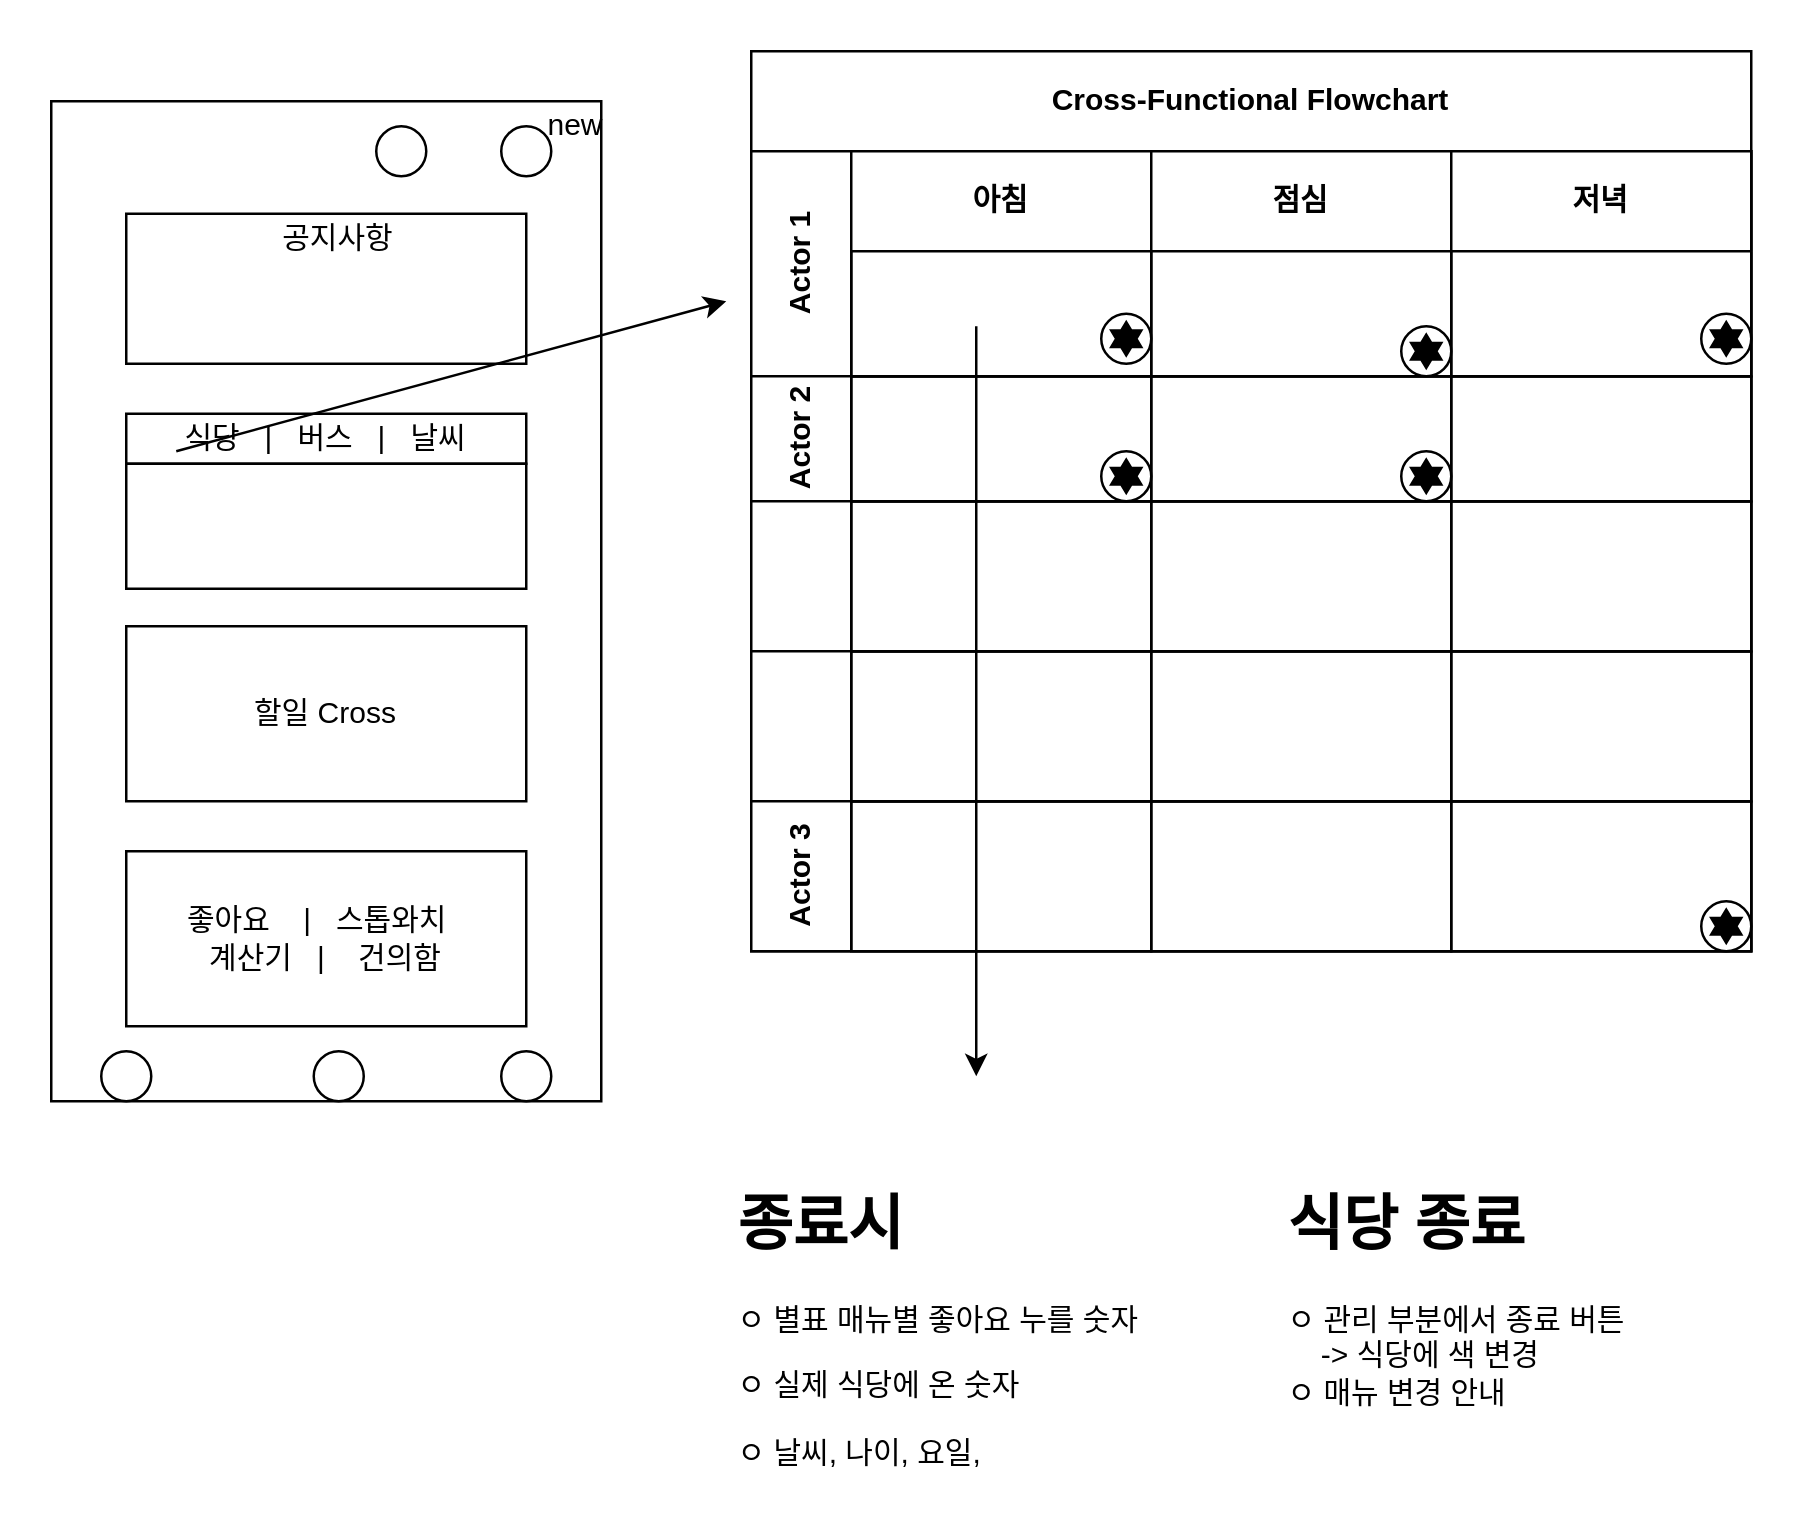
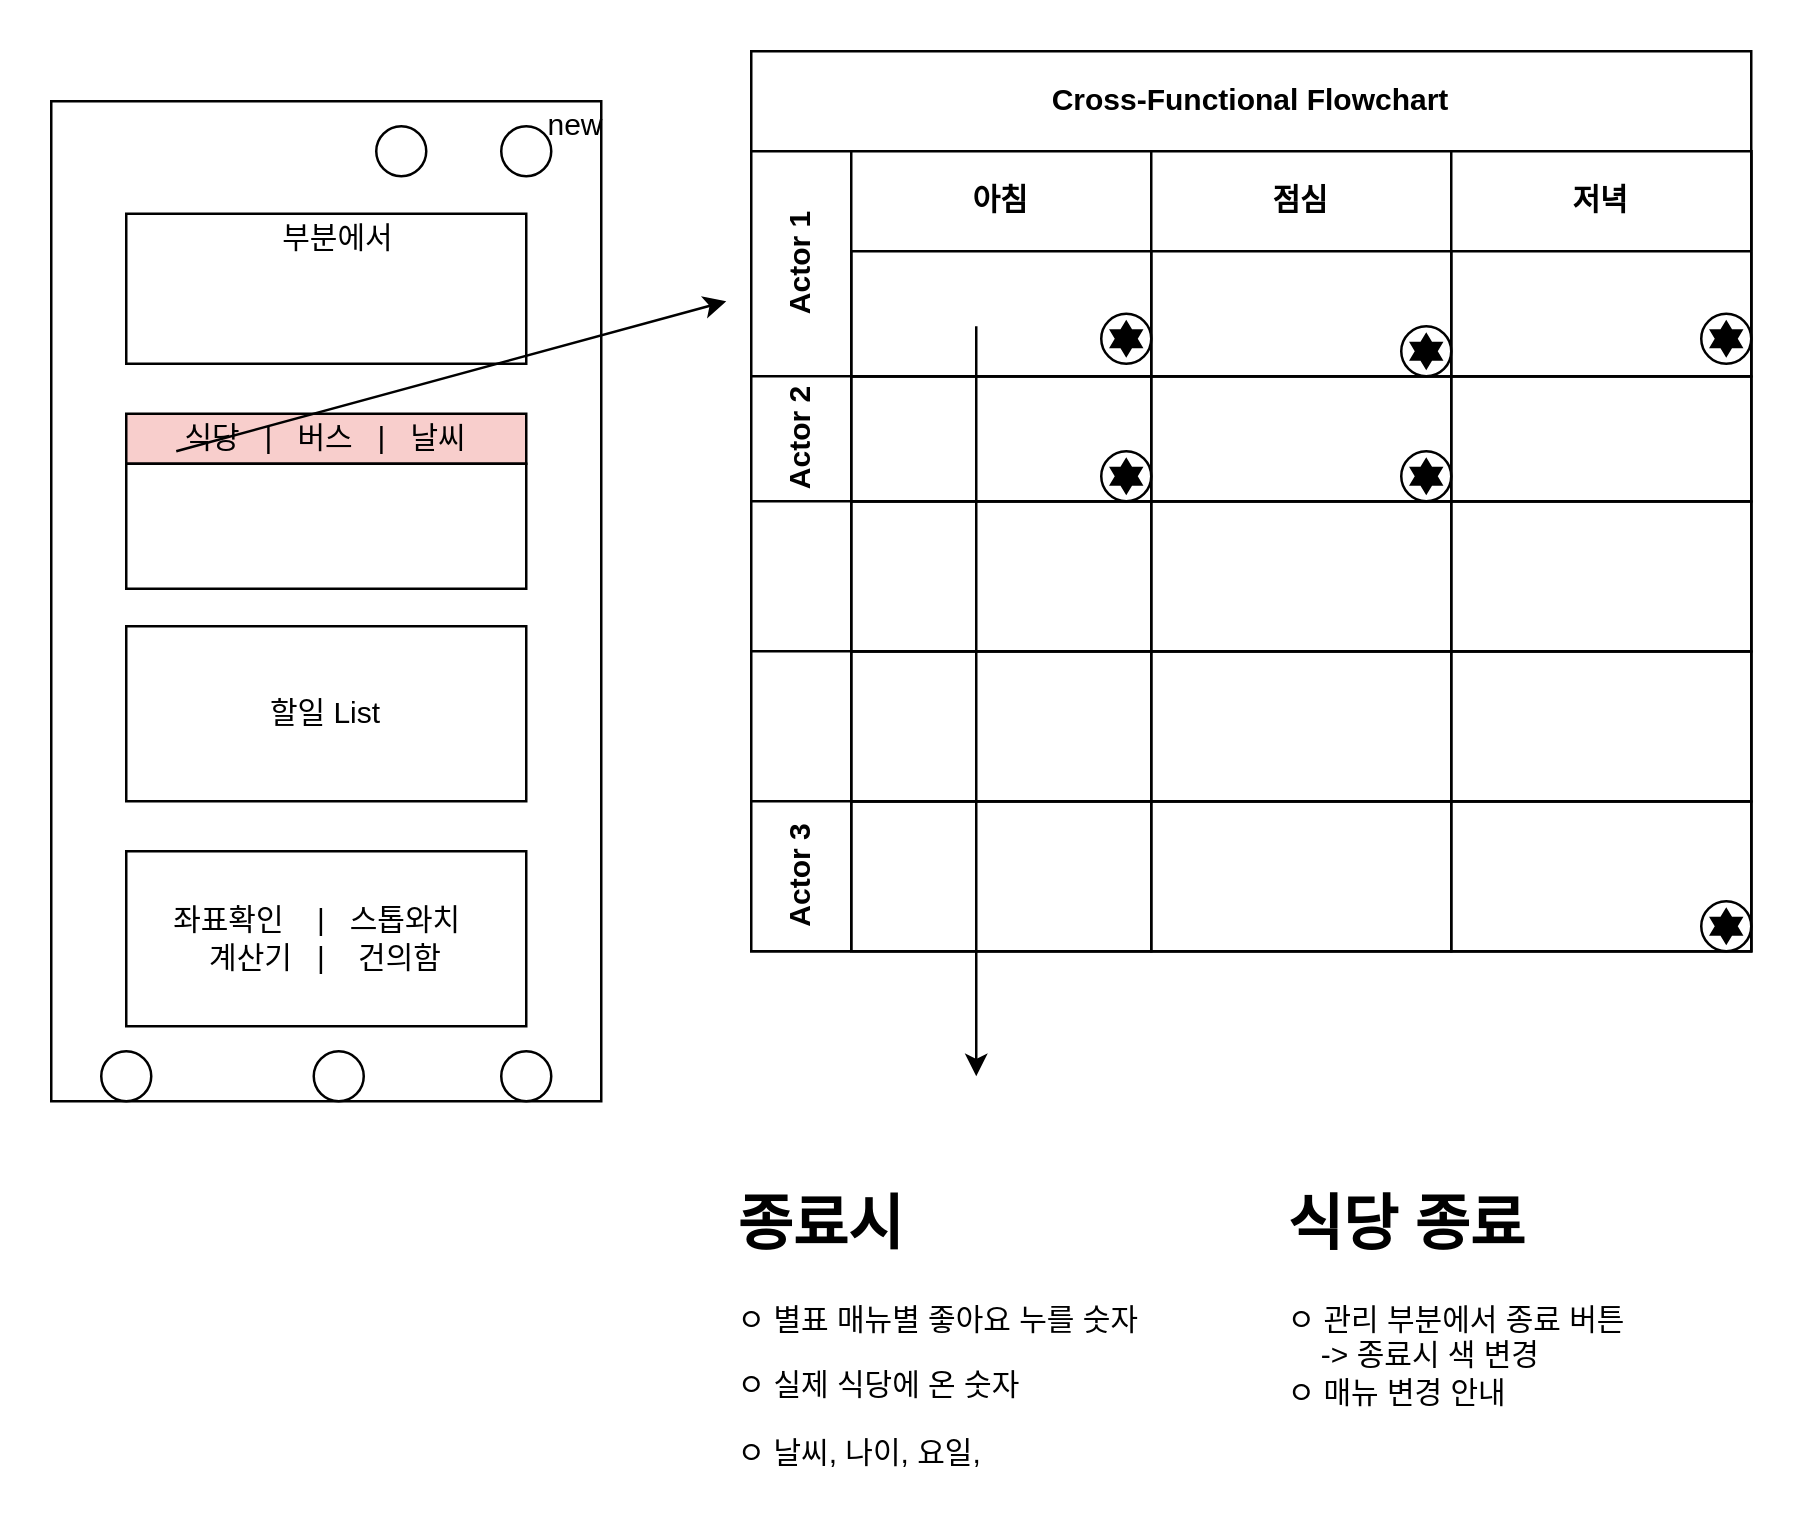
node "공지사항": label "공지사항" -> "부분에서"
node "식당 | 버스 | 날씨": fillcolor #ffffff -> #f8cecc
node "할일 Cross": label "할일 Cross" -> "할일 List"
node "좋아요 | 스톱와치 계산기 | 건의함": label "좋아요 | 스톱와치 계산기 | 건의함" -> "좌표확인 | 스톱와치 계산기 | 건의함"
node "식당 종료 ㅇ 관리 부분에서 종료 버튼 -> 식당에 색 변경 ㅇ 매뉴 변경 안내": label "식당 종료 ㅇ 관리 부분에서 종료 버튼 -> 식당에 색 변경 ㅇ 매뉴 변경 안내" -> "식당 종료 ㅇ 관리 부분에서 종료 버튼 -> 종료시 색 변경 ㅇ 매뉴 변경 안내"
